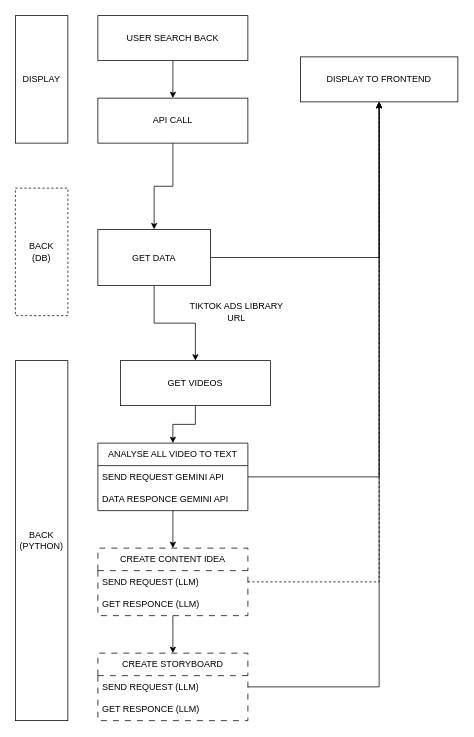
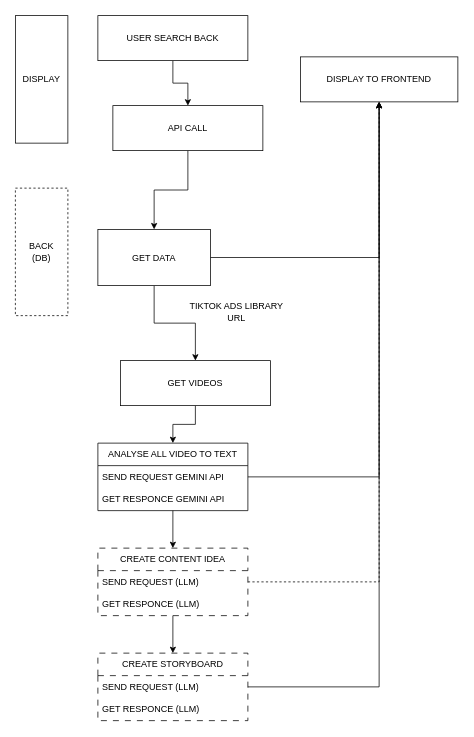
node "API CALL": moved (173, 120) -> (188, 128)
node "DATA RESPONCE GEMINI API": label "DATA RESPONCE GEMINI API" -> "GET RESPONCE GEMINI API"
node "BACK (PYTHON)": removed
